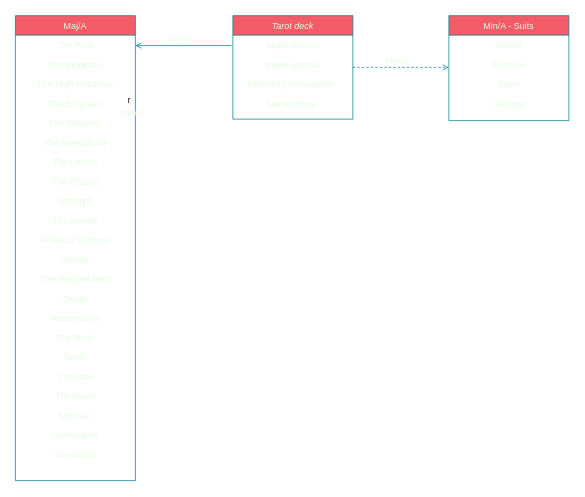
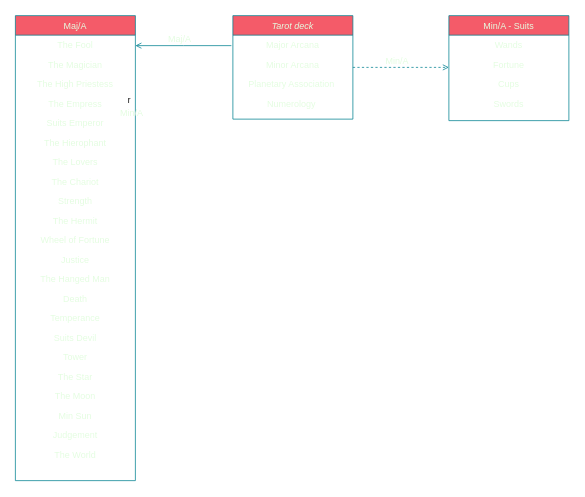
node "The Emperor": label "The Emperor" -> "Suits Emperor"
node "The Devil": label "The Devil" -> "Suits Devil"
node "Association": label "Association" -> "Judgement"
